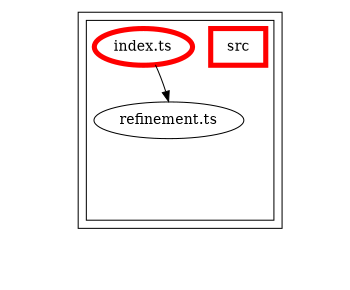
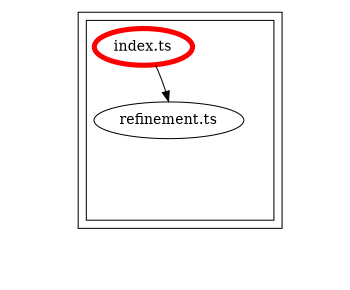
node "src": removed
